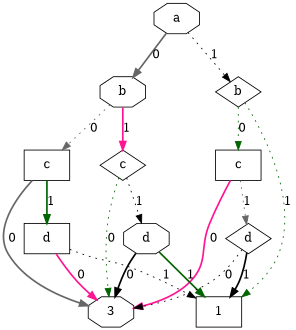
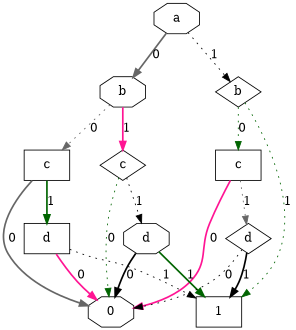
node "3": label "3" -> "0"
